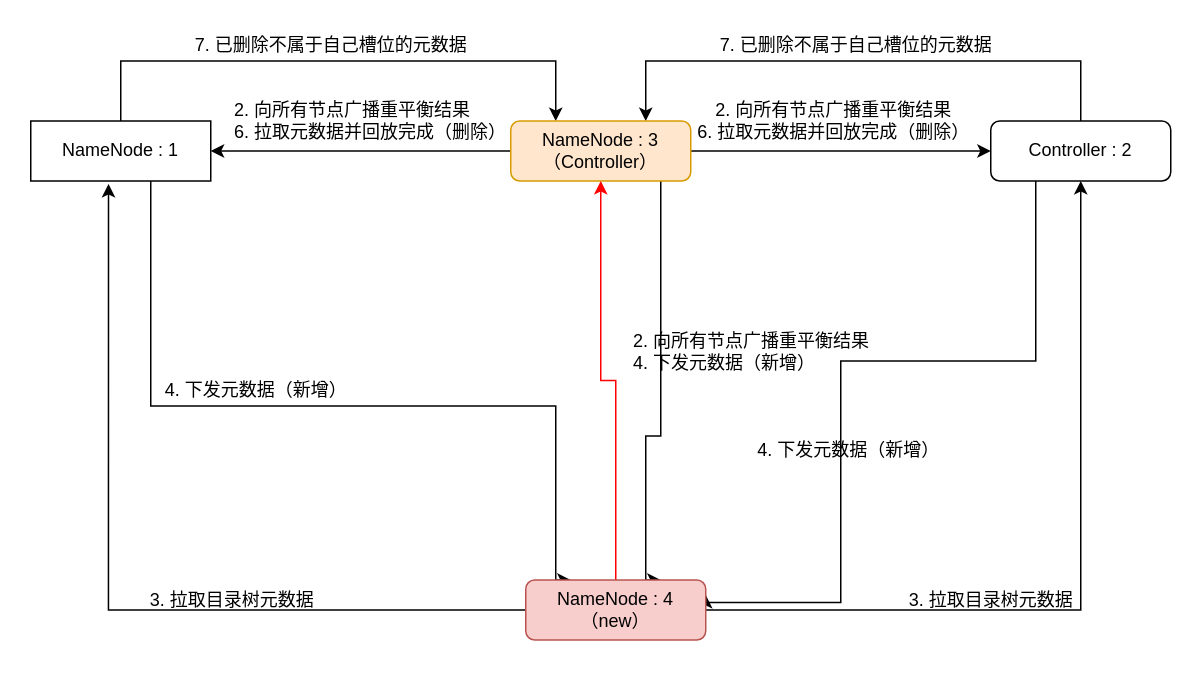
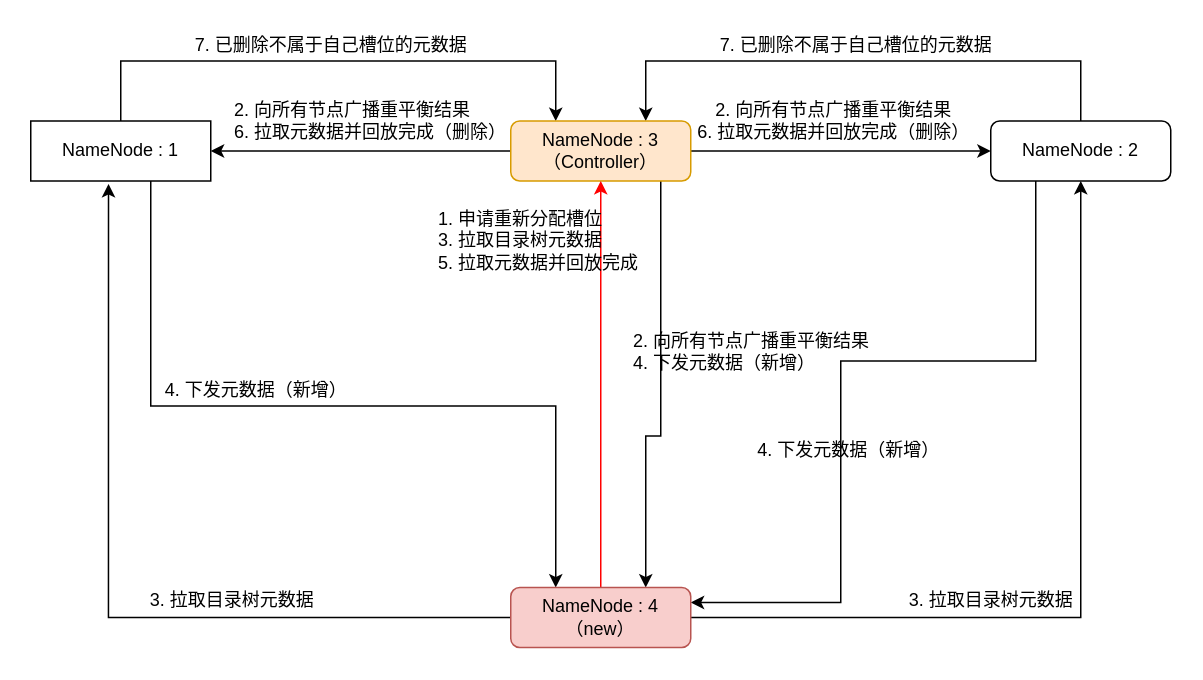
node "Controller : 2": label "Controller : 2" -> "NameNode : 2"
node "1. 申请重新分配槽位 3. 拉取目录树元数据 5. 拉取元数据并回放完成": added
node "NameNode : 4 （new）": moved (616, 610) -> (601, 617)
